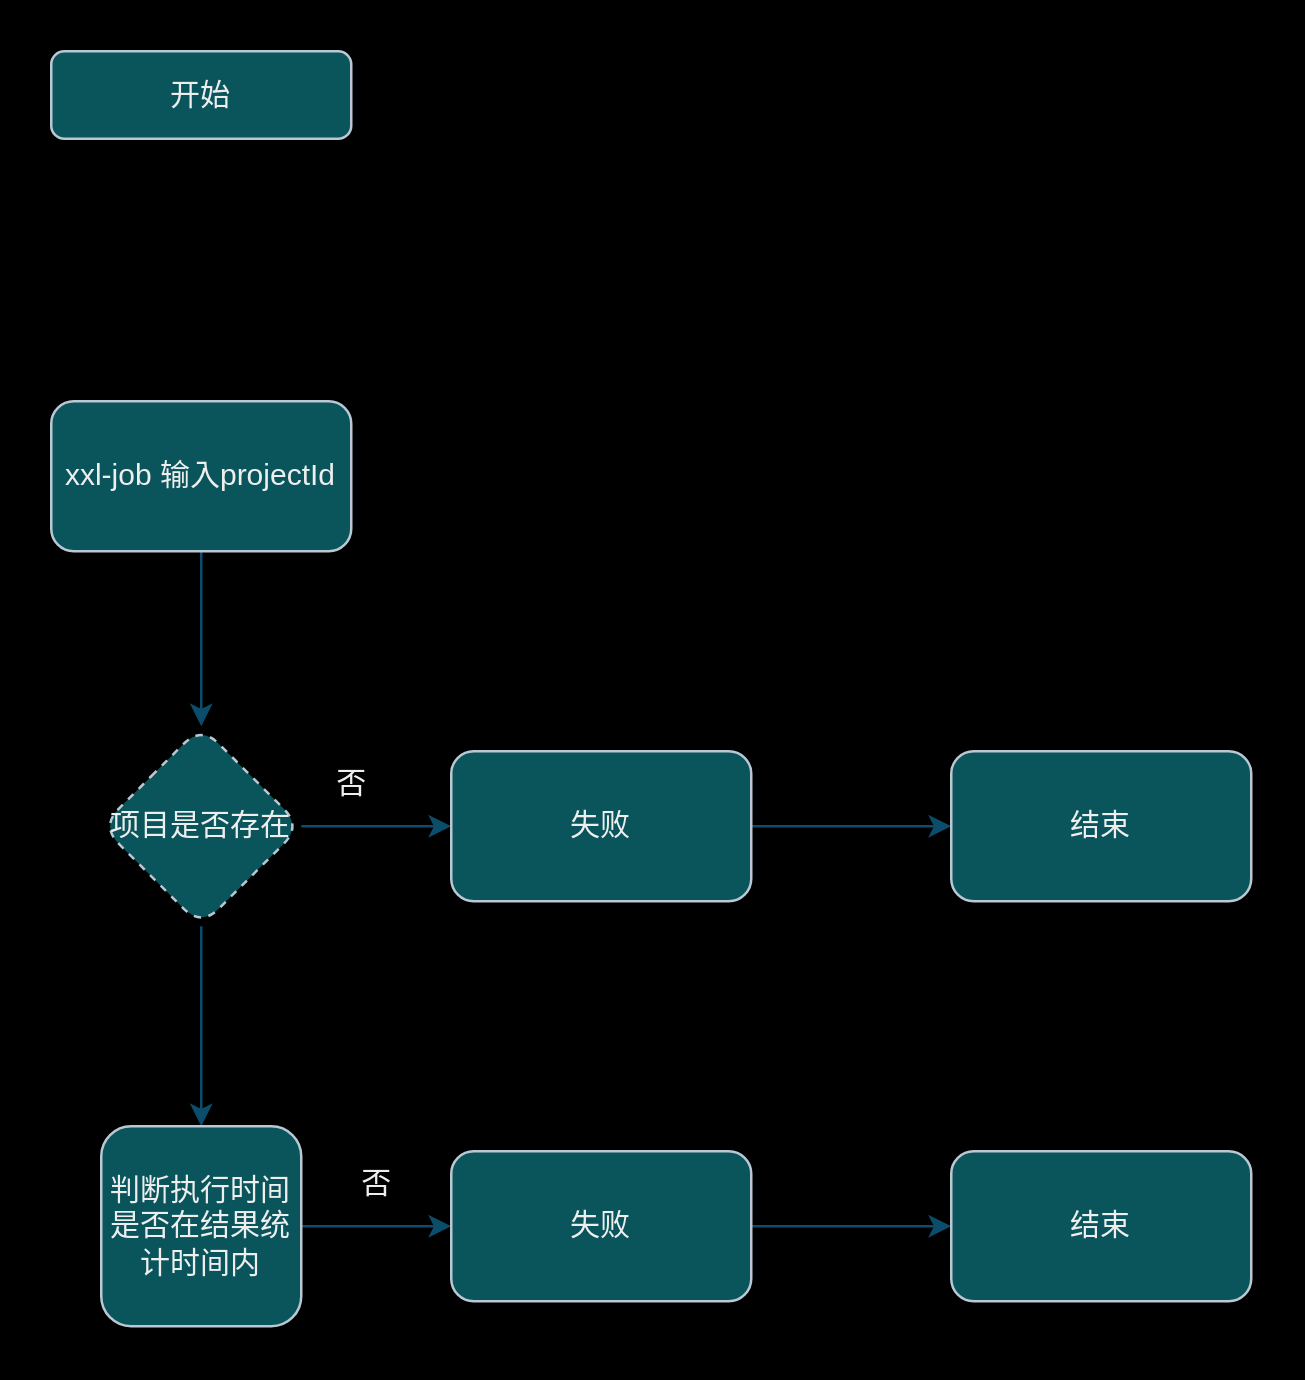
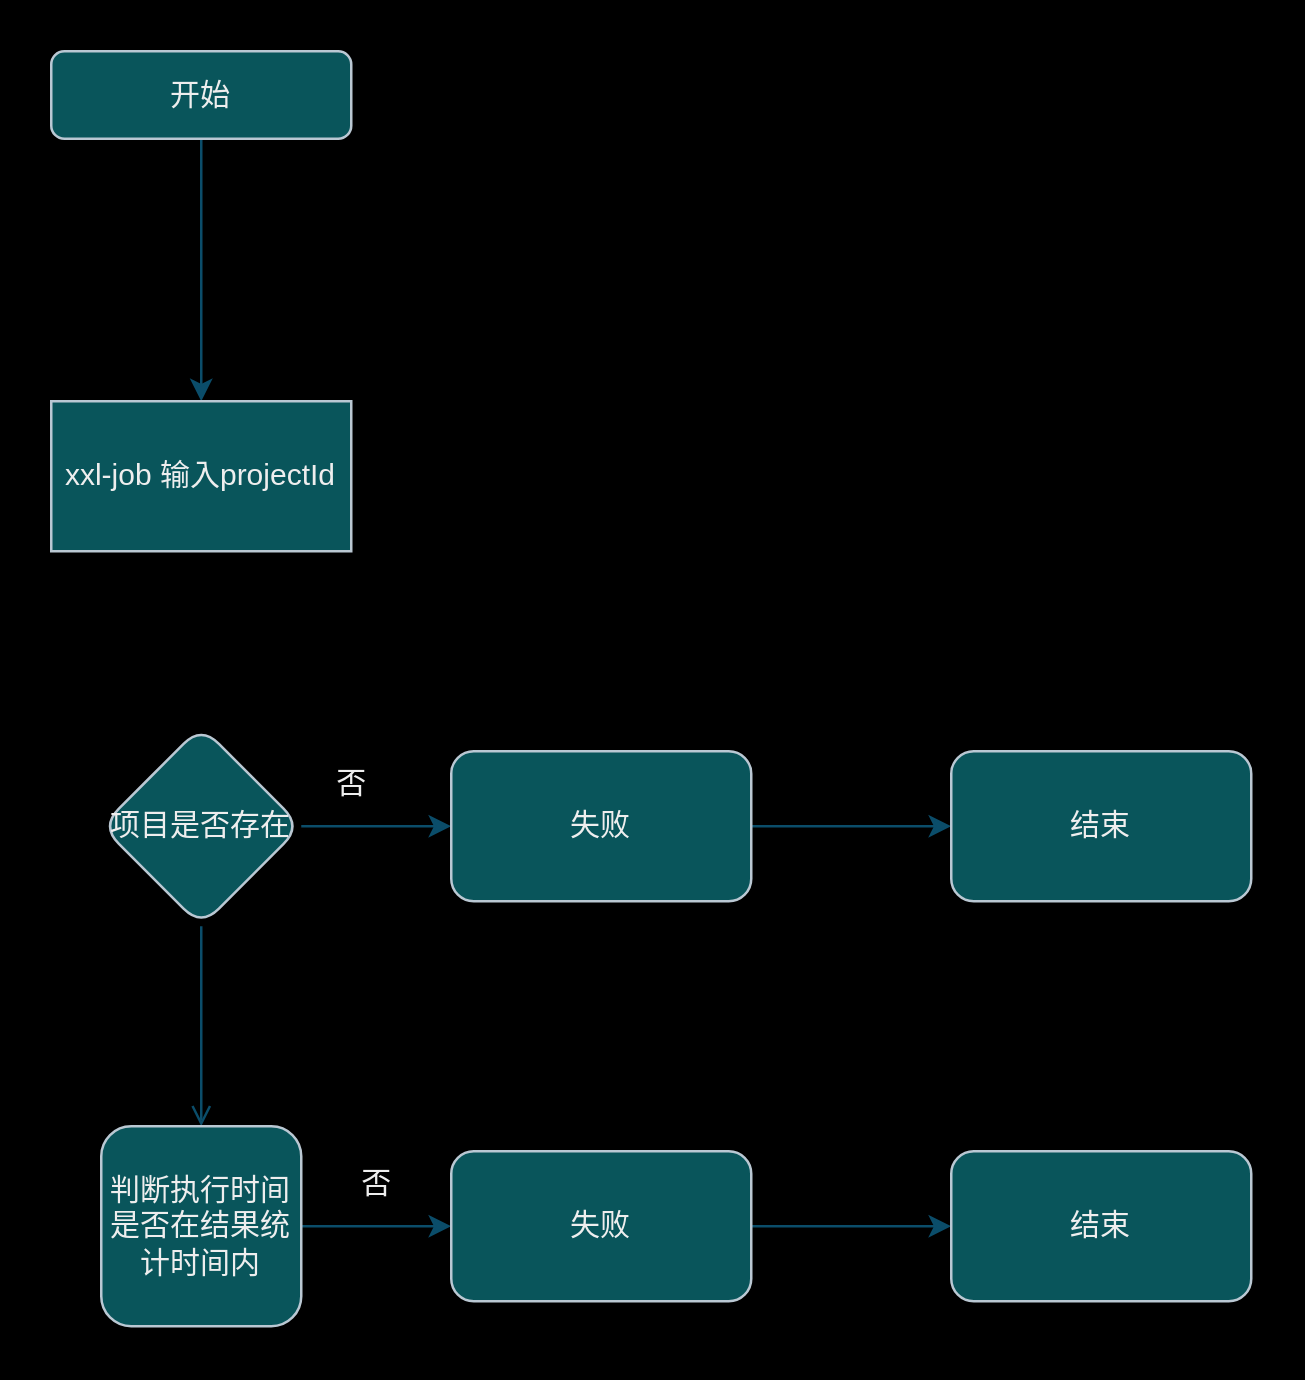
edge "开始" -> "xxl-job 输入projectId": added
node "xxl-job 输入projectId": shape rounded rectangle -> rectangle
edge "xxl-job 输入projectId" -> "项目是否存在": removed
node "项目是否存在": style dashed -> solid
edge "项目是否存在" -> "判断执行时间是否在结果统计时间内": arrowhead classic -> open
